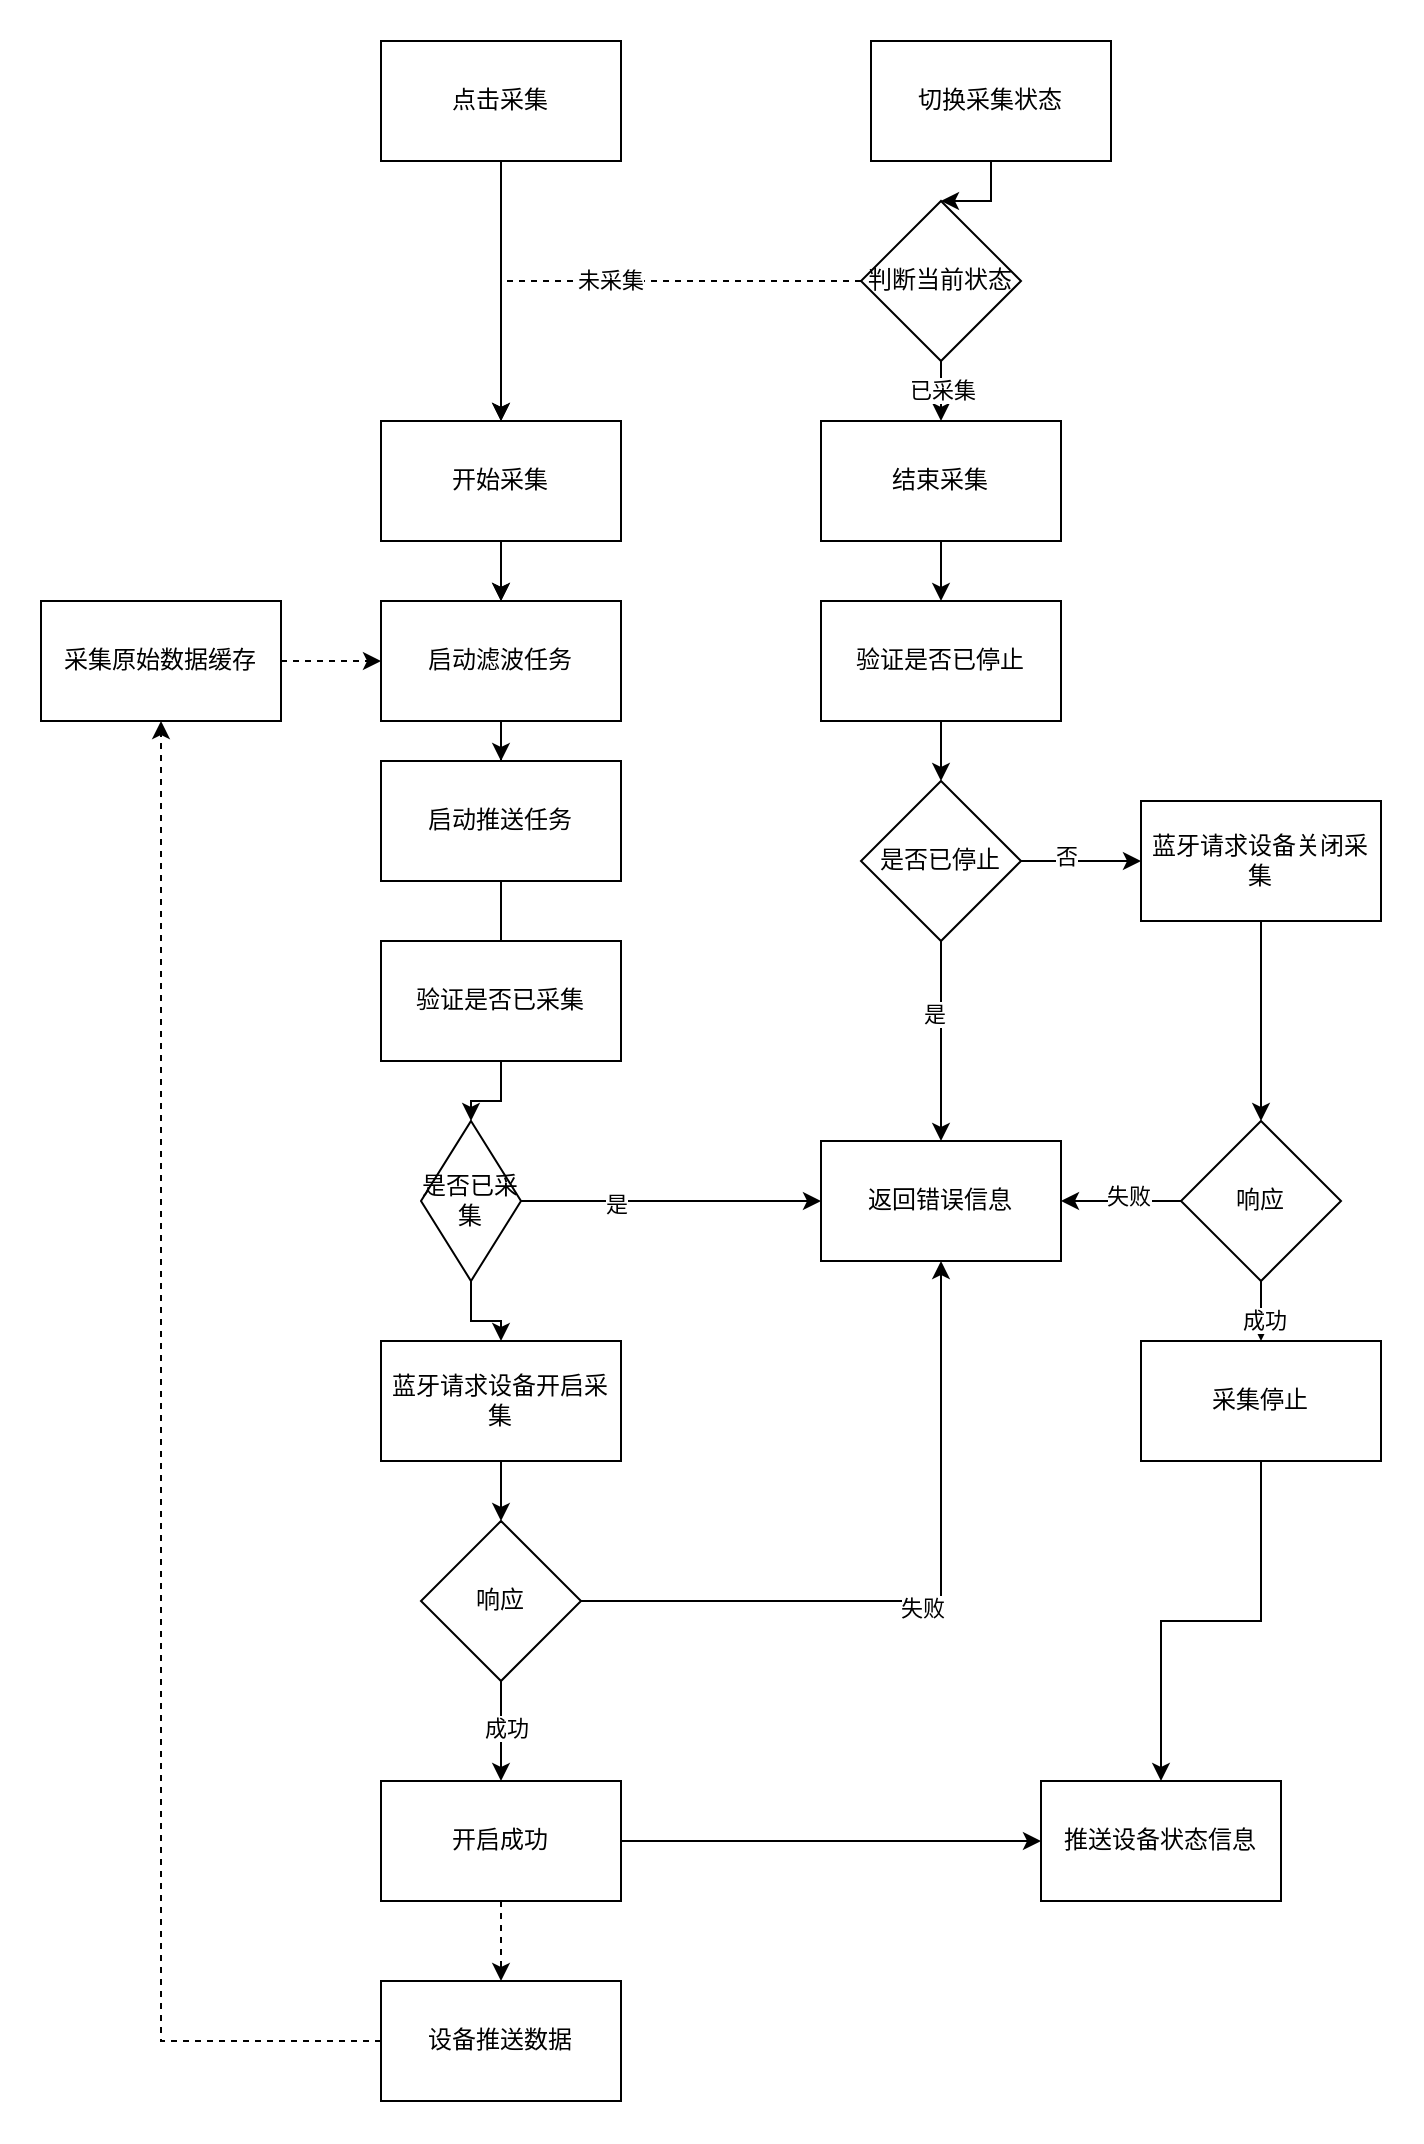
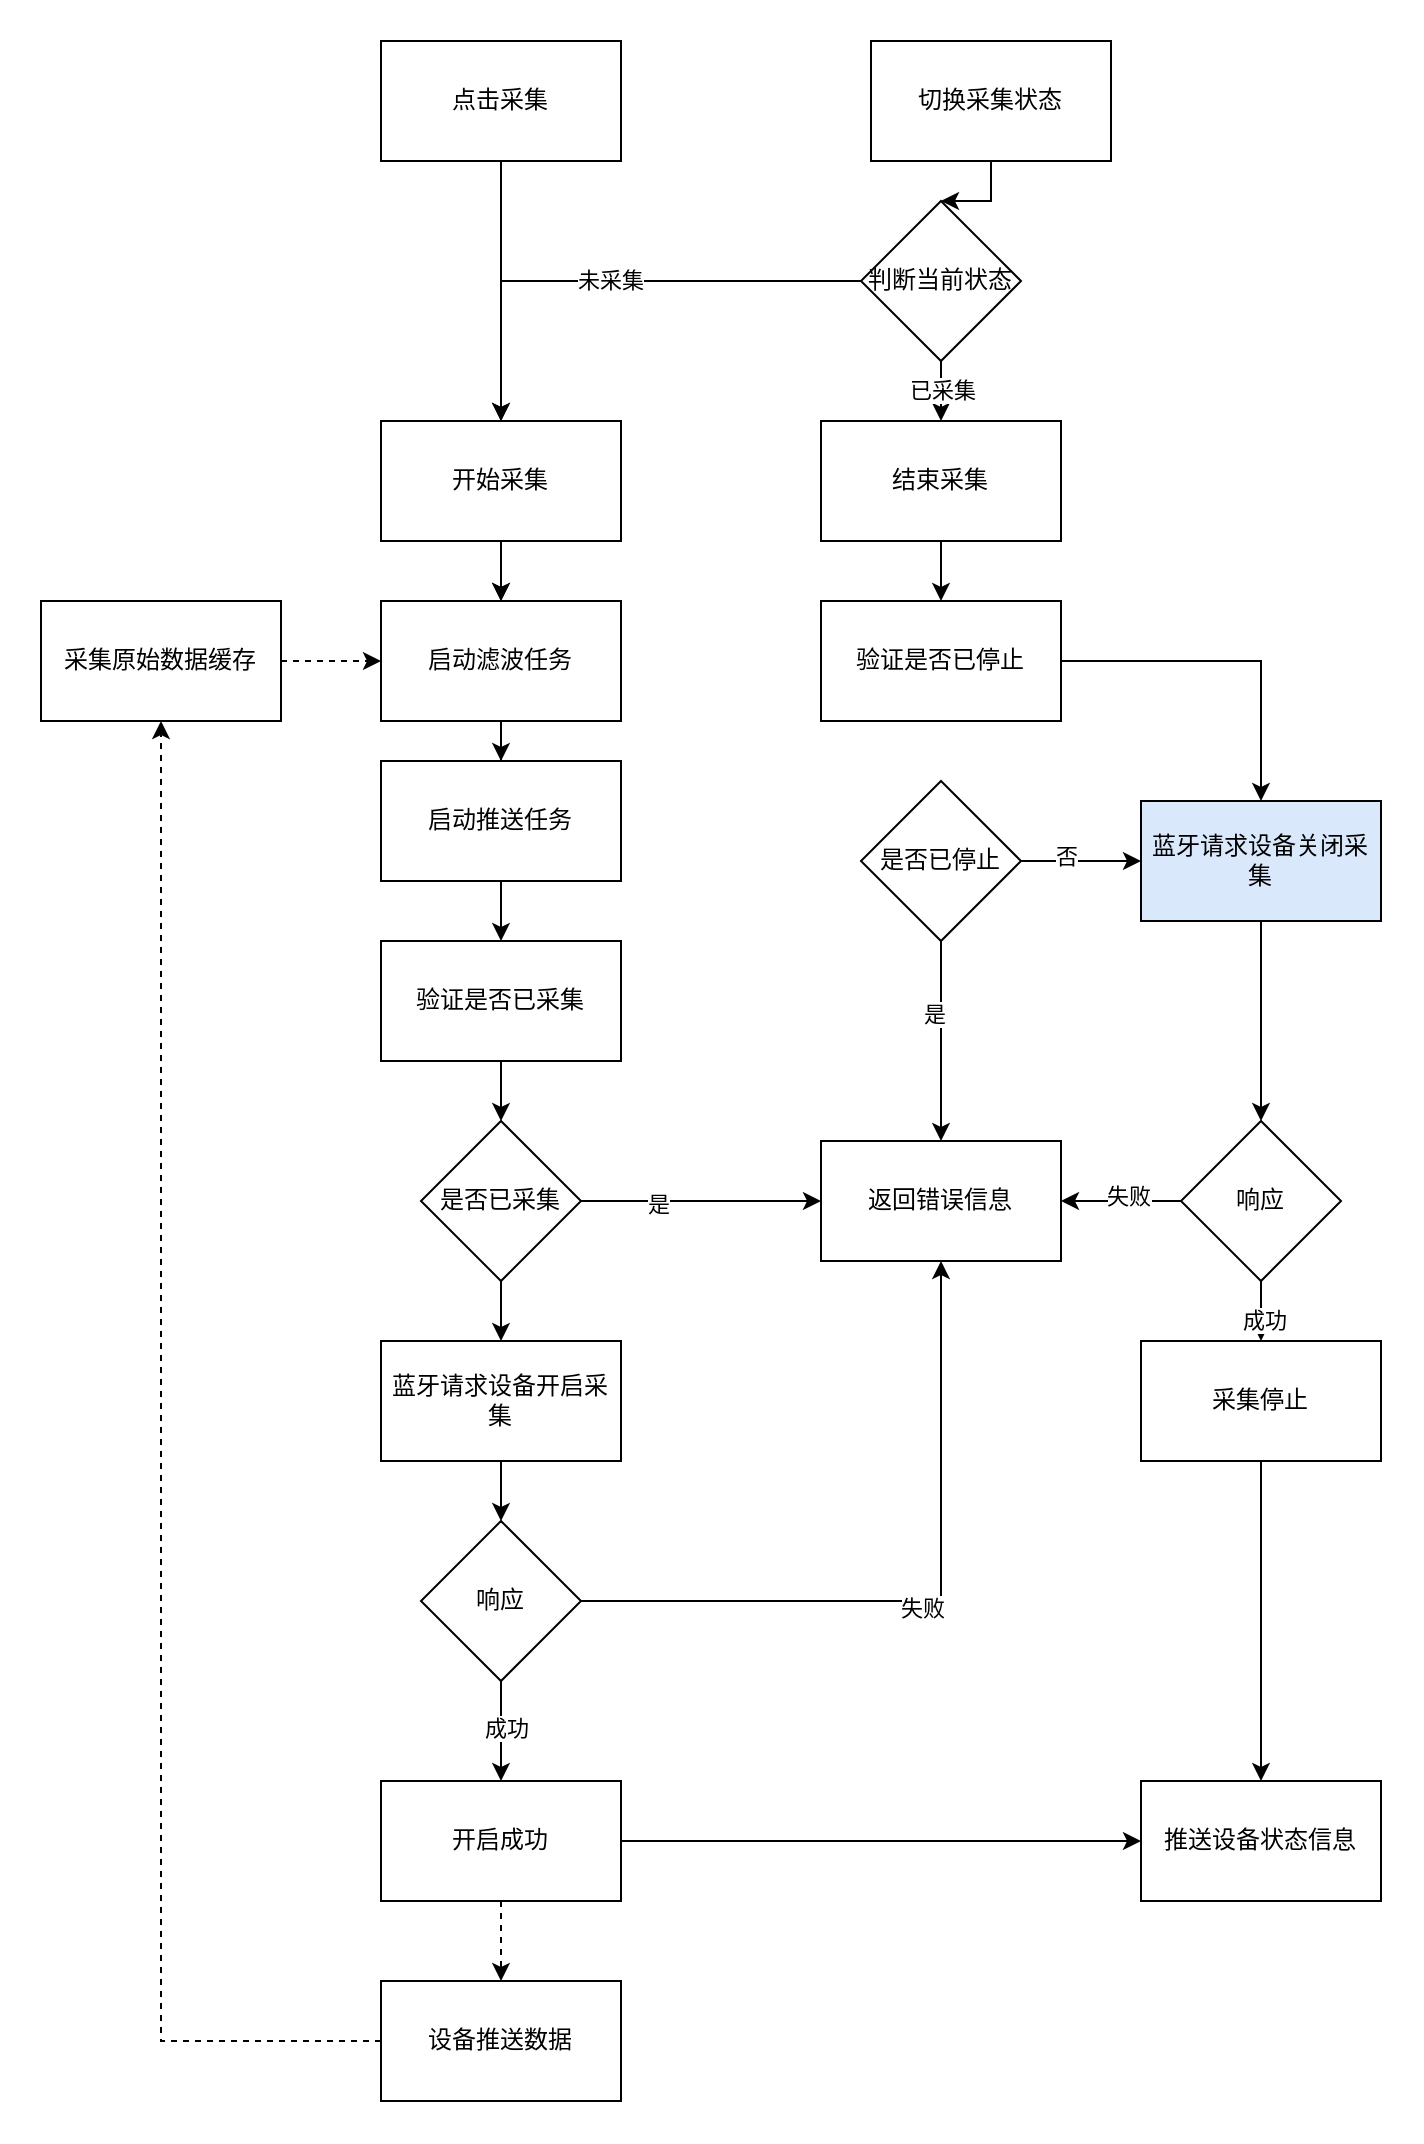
edge "判断当前状态" -> "开始采集": style dashed -> solid
edge "验证是否已停止" -> "是否已停止": now "验证是否已停止" -> "蓝牙请求设备关闭采集"
node "蓝牙请求设备关闭采集": fillcolor #ffffff -> #dae8fc
edge "启动推送任务" -- "验证是否已采集": arrowhead none -> classic
node "是否已采集": size 100x160 -> 160x160
node "推送设备状态信息": moved (1161, 1841) -> (1261, 1841)
